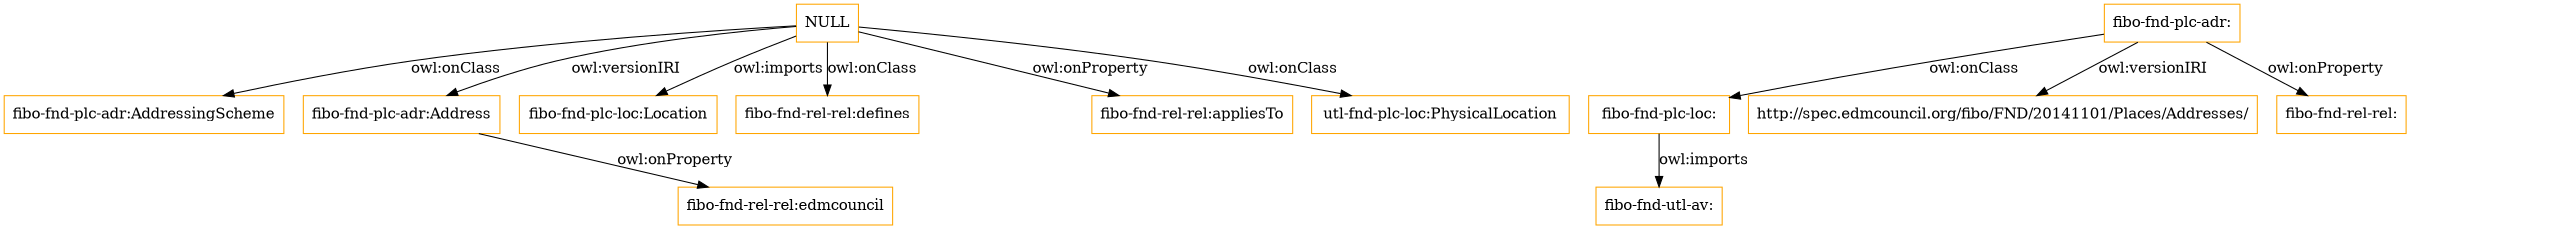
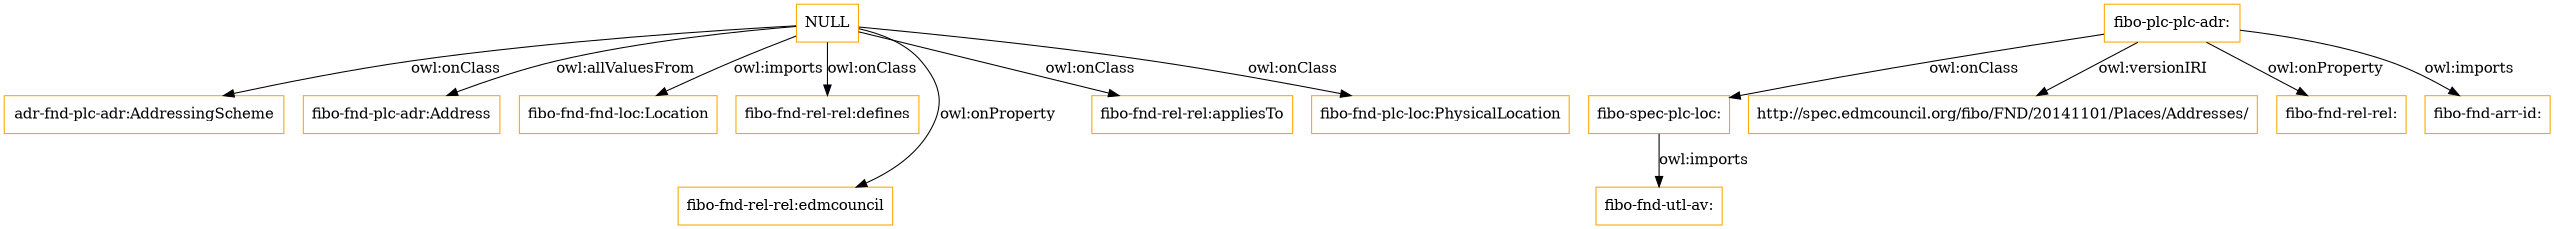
node "fibo-fnd-plc-adr:": label "fibo-fnd-plc-adr:" -> "fibo-plc-plc-adr:"
edge "NULL" -> "fibo-fnd-plc-adr:Address": label "owl:versionIRI" -> "owl:allValuesFrom"
edge "NULL" -> "fibo-fnd-rel-rel:appliesTo": label "owl:onProperty" -> "owl:onClass"
node "fibo-fnd-plc-adr:AddressingScheme": label "fibo-fnd-plc-adr:AddressingScheme" -> "adr-fnd-plc-adr:AddressingScheme"
node "fibo-fnd-plc-loc:Location": label "fibo-fnd-plc-loc:Location" -> "fibo-fnd-fnd-loc:Location"
node "utl-fnd-plc-loc:PhysicalLocation": label "utl-fnd-plc-loc:PhysicalLocation" -> "fibo-fnd-plc-loc:PhysicalLocation"
node "fibo-fnd-plc-loc:": label "fibo-fnd-plc-loc:" -> "fibo-spec-plc-loc:"
node "fibo-fnd-arr-id:": added
edge "fibo-fnd-plc-adr:Address" -> "fibo-fnd-rel-rel:edmcouncil": now "NULL" -> "fibo-fnd-rel-rel:edmcouncil"
